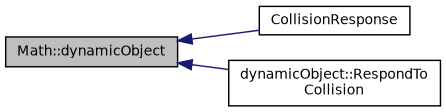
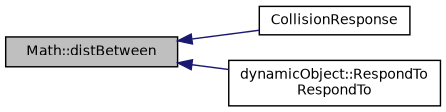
node "Math::dynamicObject": label "Math::dynamicObject" -> "Math::distBetween"
node "dynamicObject::RespondTo Collision": label "dynamicObject::RespondTo Collision" -> "dynamicObject::RespondTo RespondTo"
